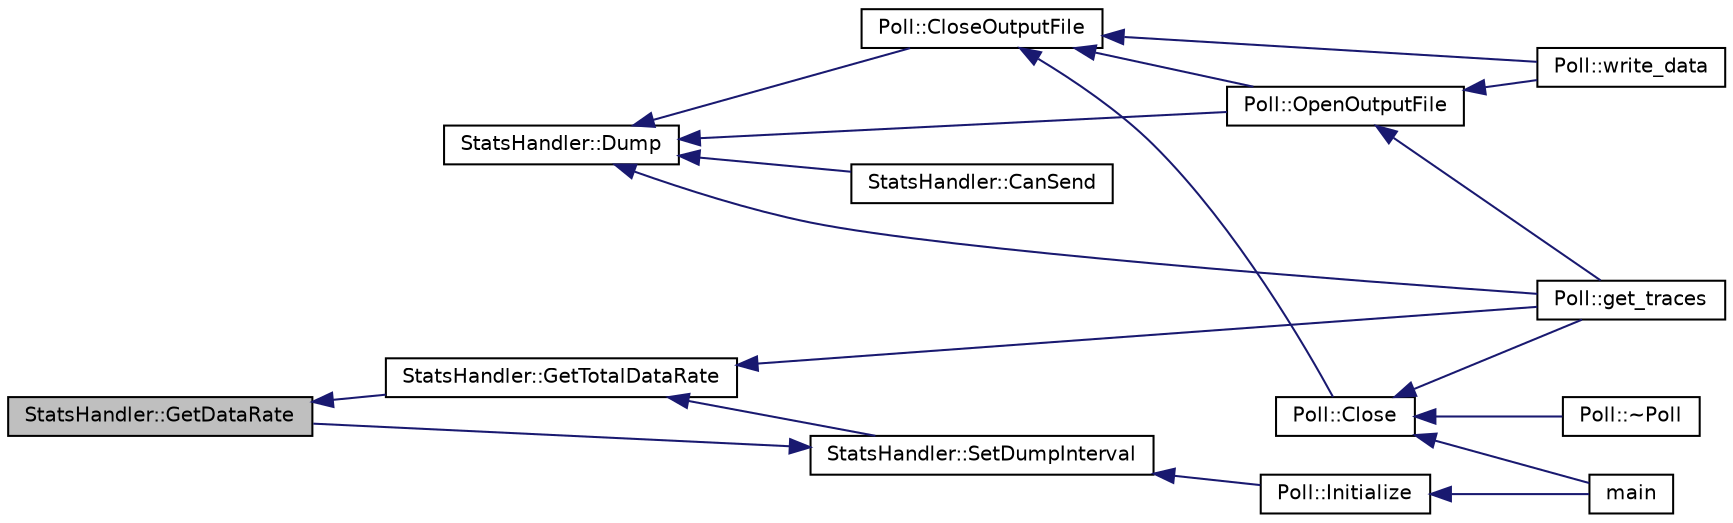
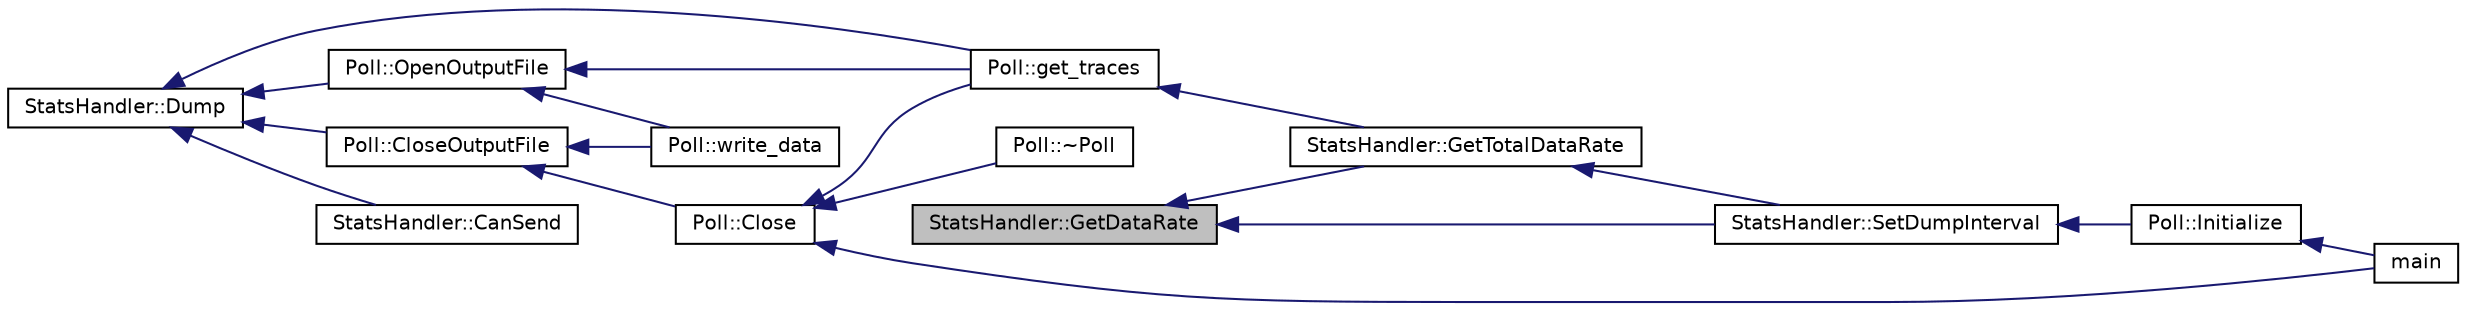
edge "Poll::OpenOutputFile" -> "Poll::CloseOutputFile": removed
edge "Poll::get_traces" -> "StatsHandler::GetTotalDataRate": reversed
edge "StatsHandler::GetDataRate" -> "StatsHandler::SetDumpInterval": reversed
